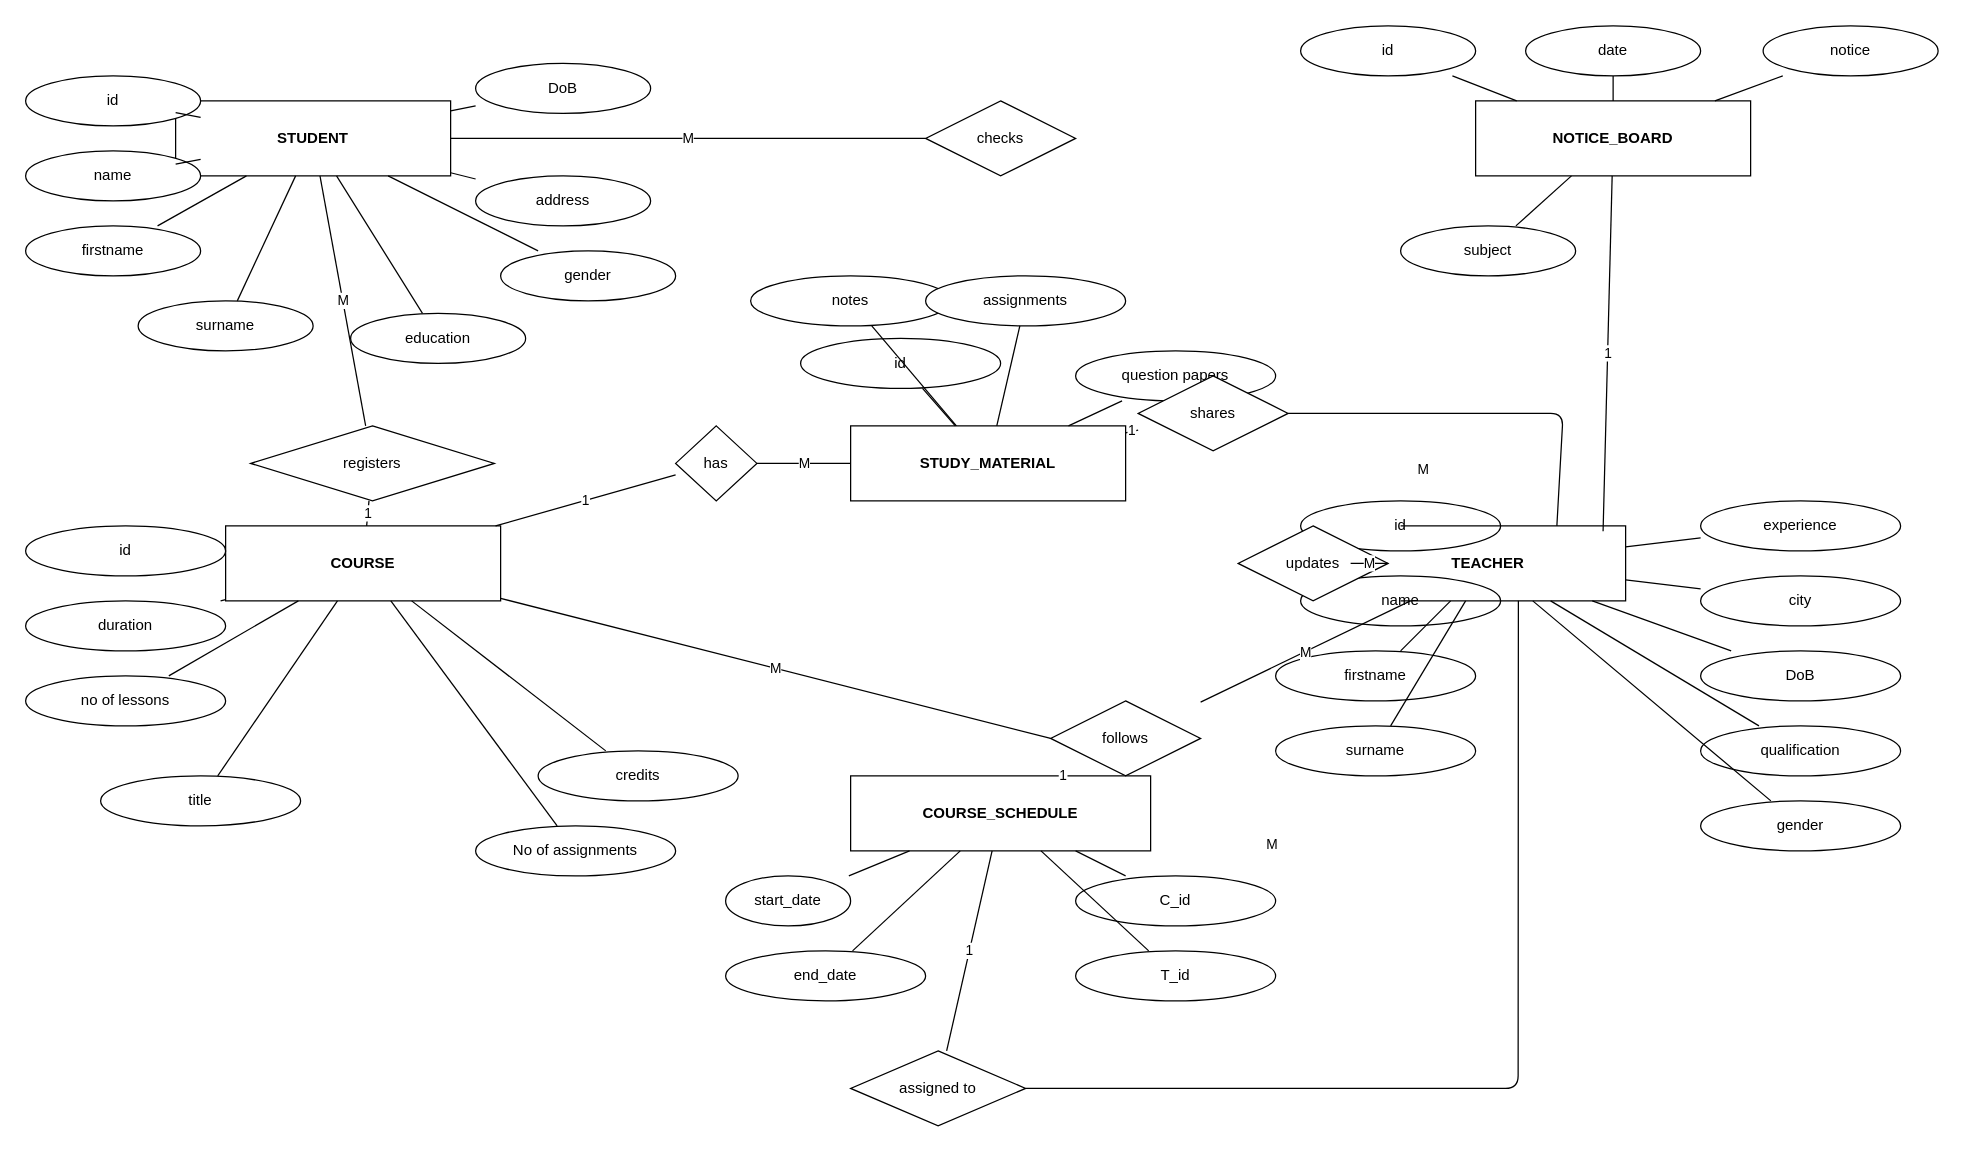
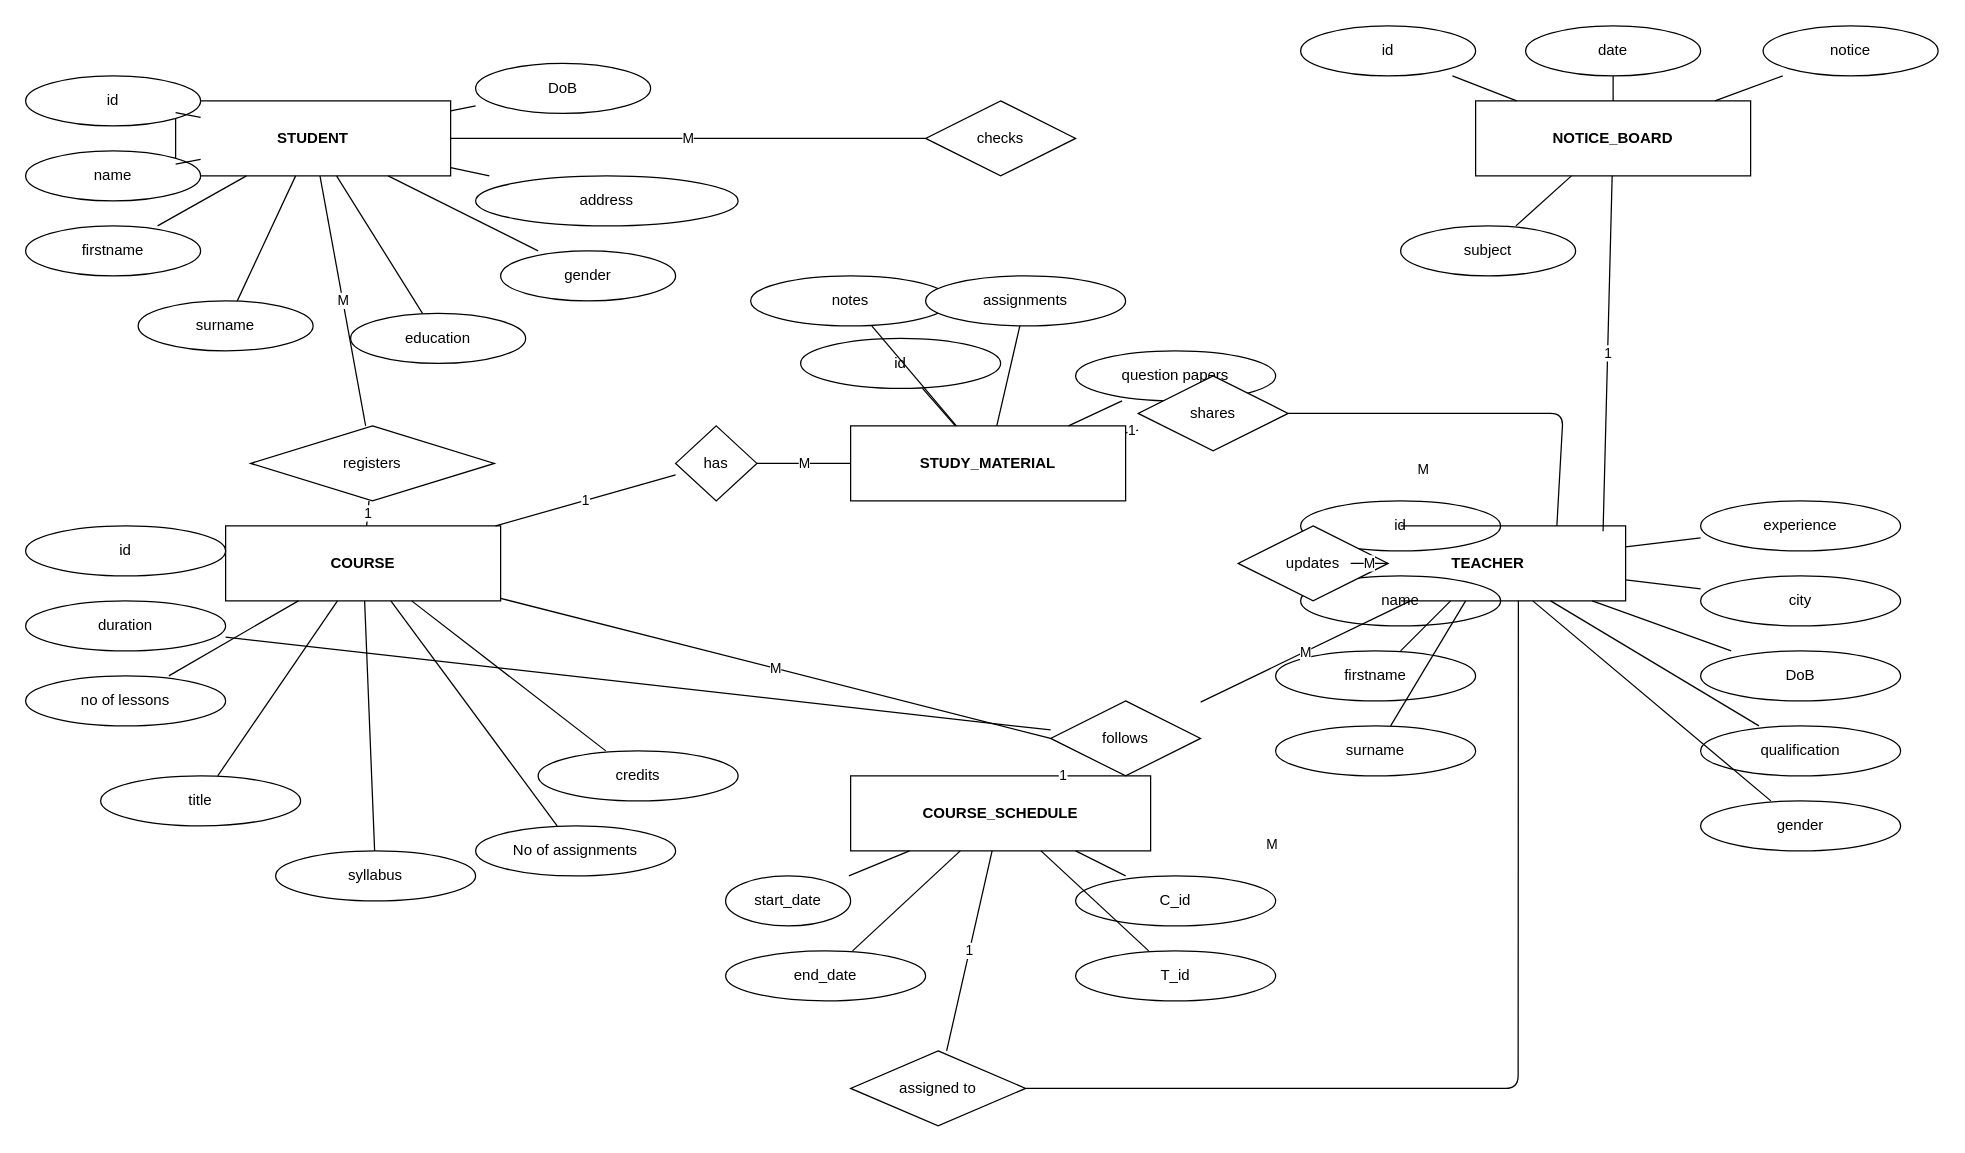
node "address": size 175x50 -> 263x50
edge "COURSE" -- "duration": now "follows" -- "duration"
edge "COURSE" -- "syllabus": added
node "syllabus": added
